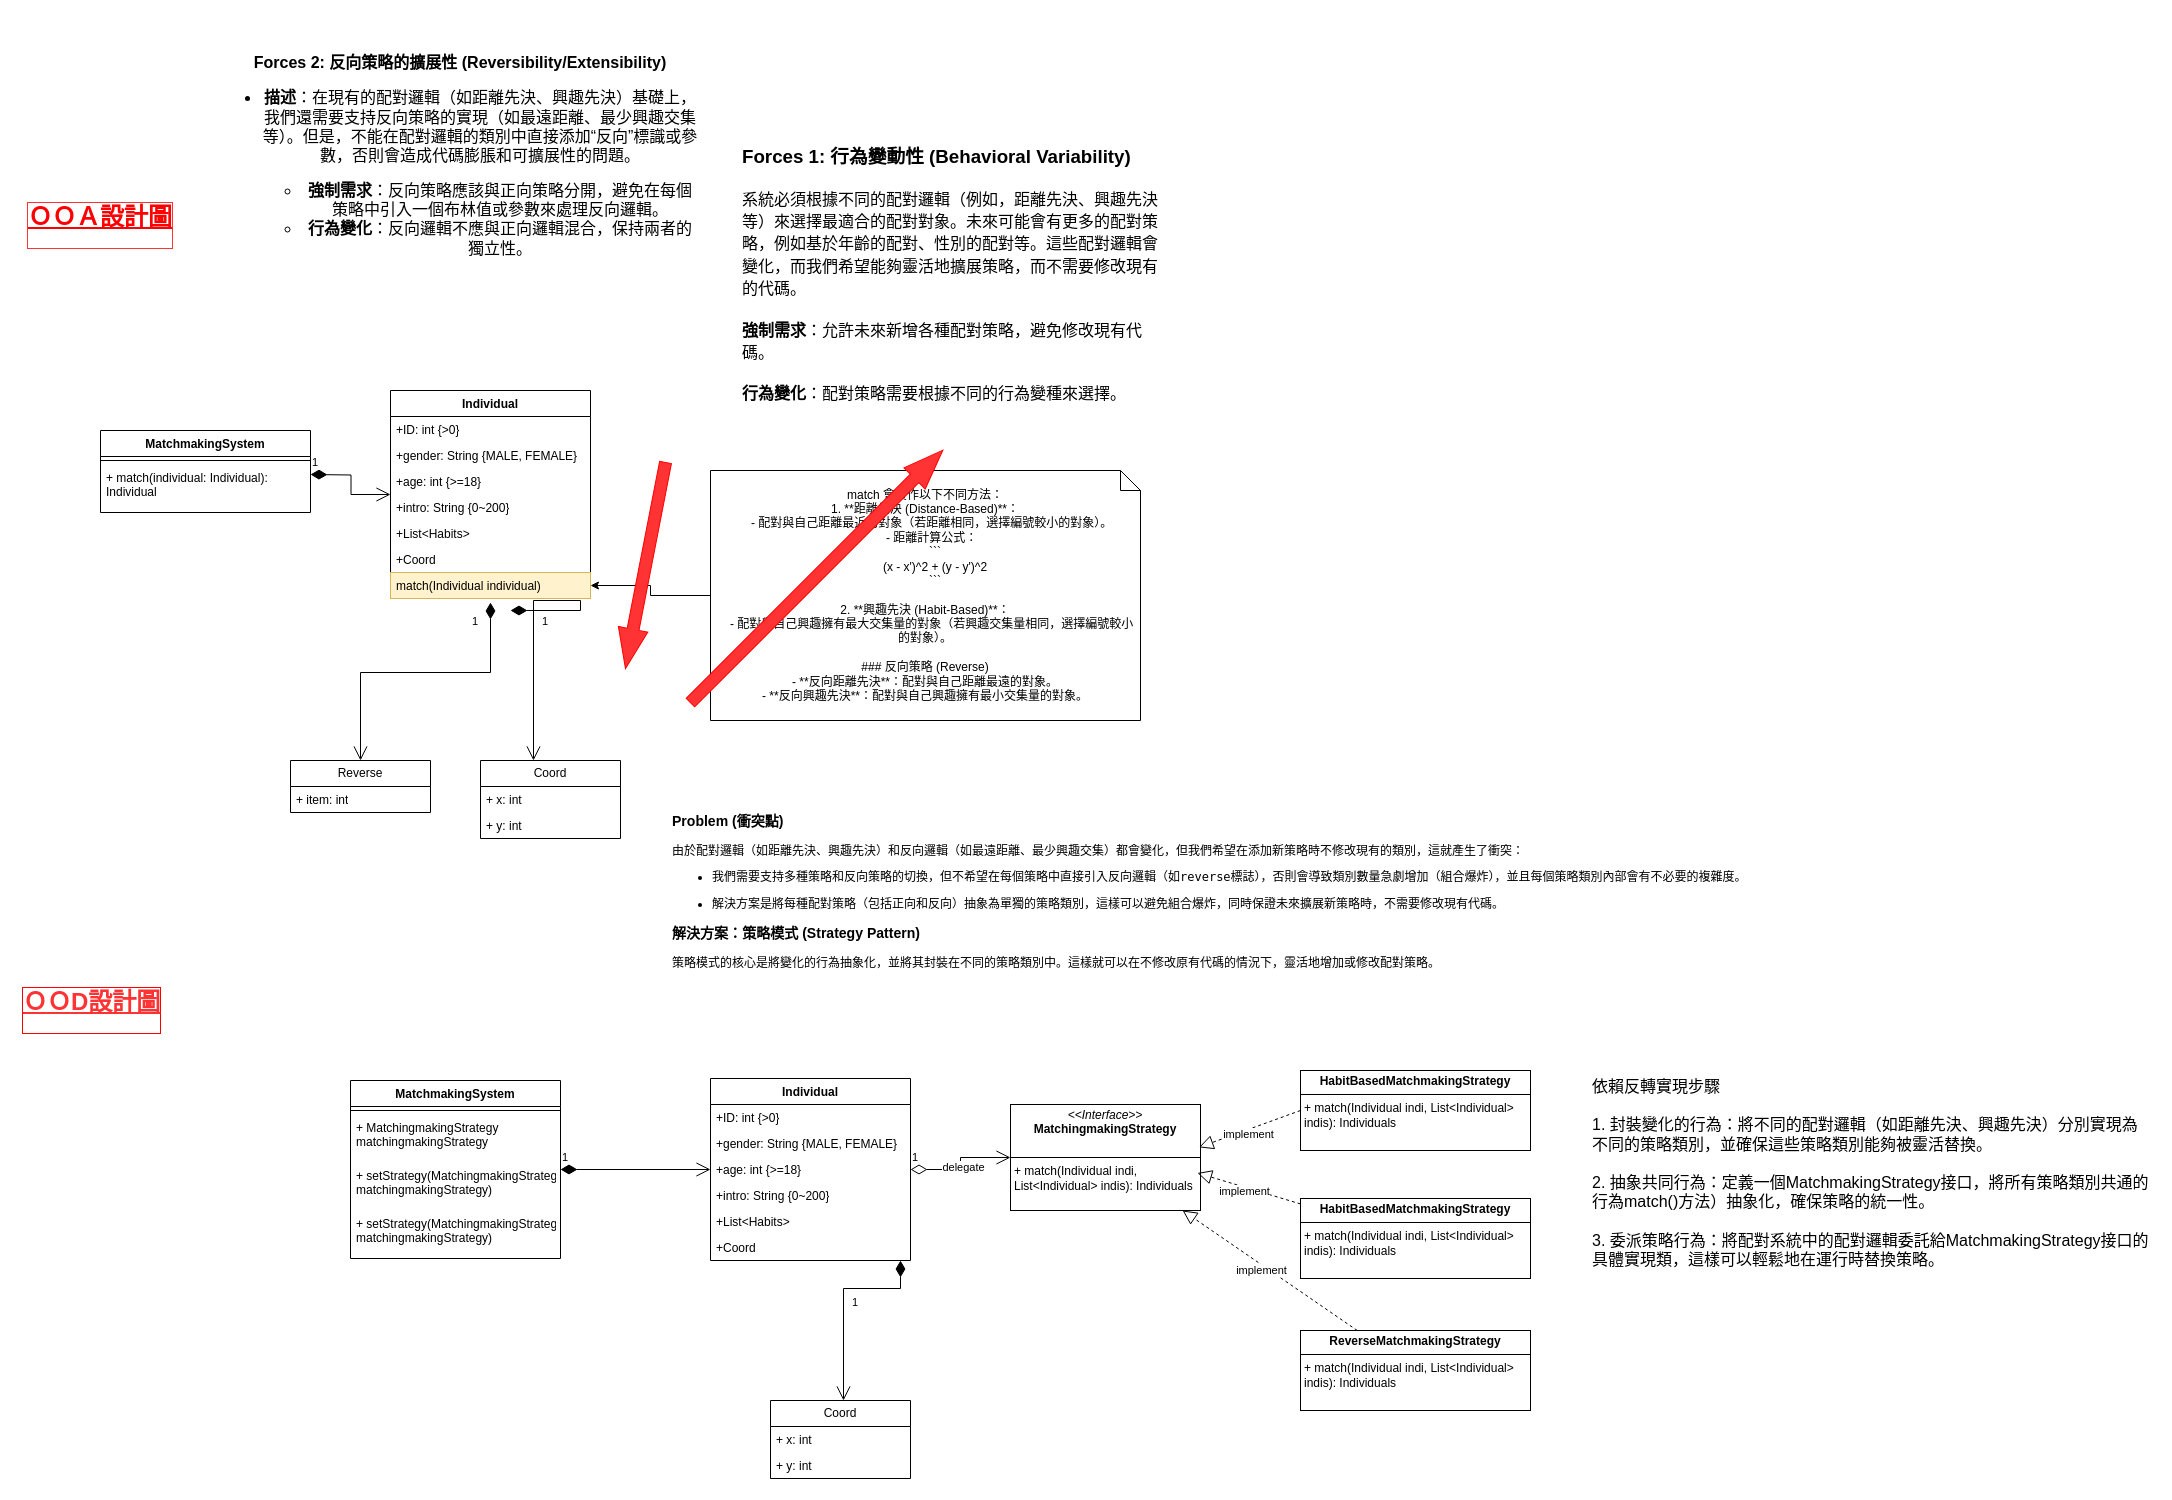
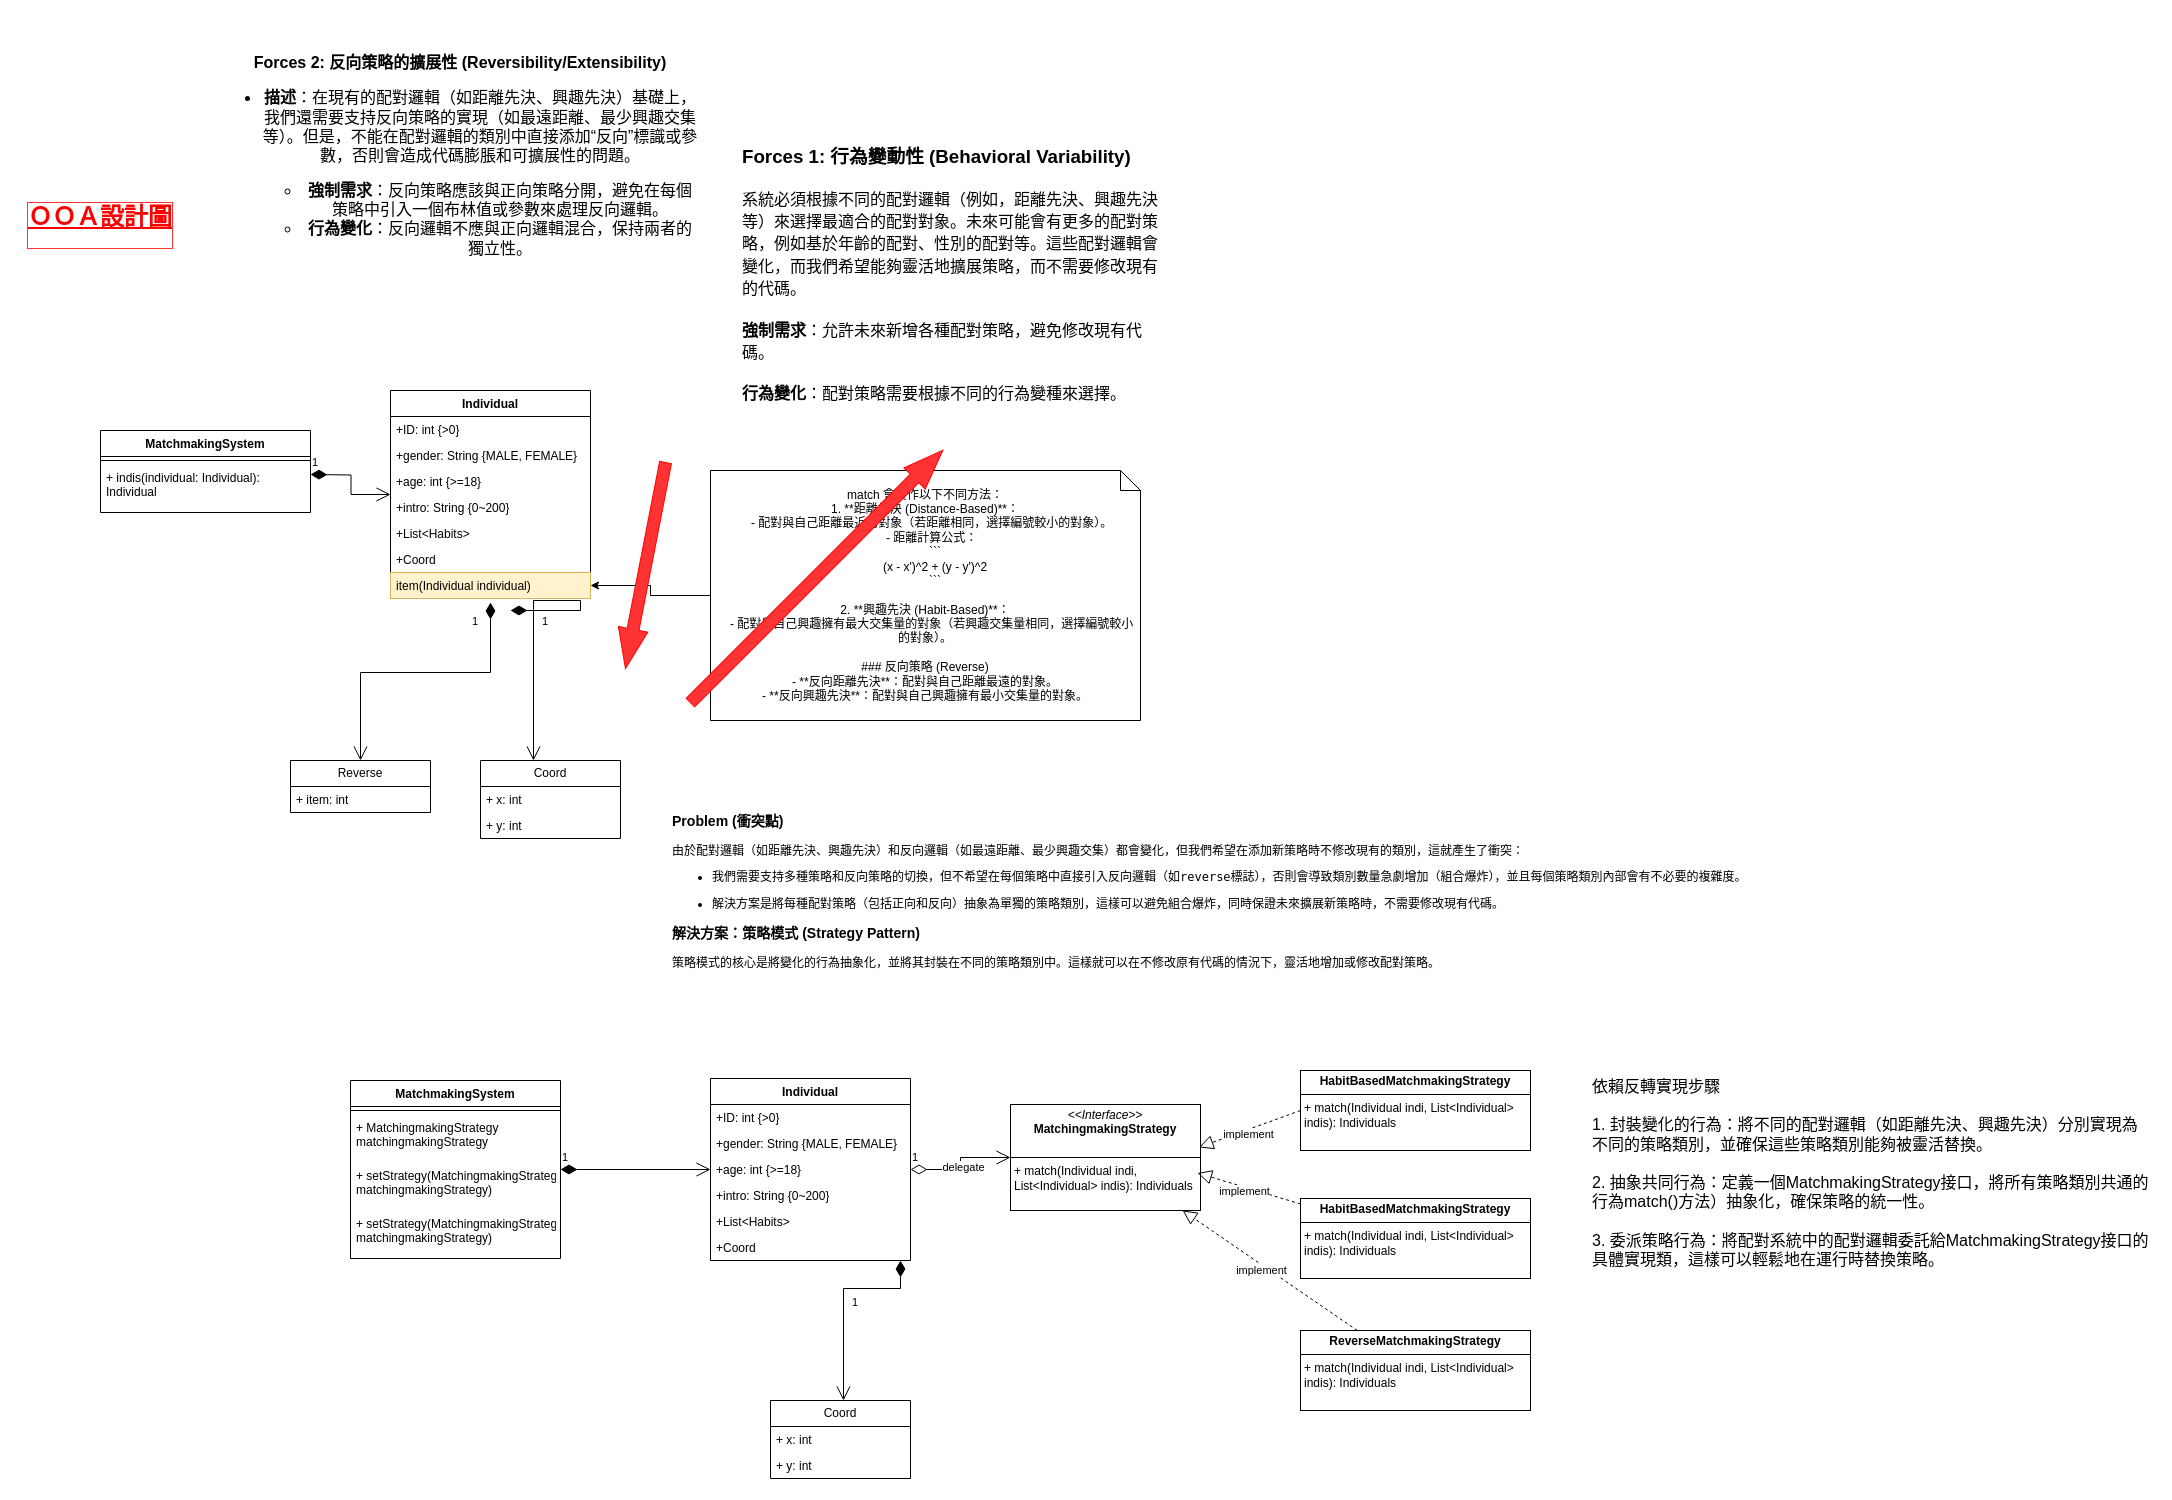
node "+ match(individual: Individual): Individual": label "+ match(individual: Individual): Individual" -> "+ indis(individual: Individual): Individual"
node "match(Individual individual)": label "match(Individual individual)" -> "item(Individual individual)"
node "ＯＯD設計圖": removed
